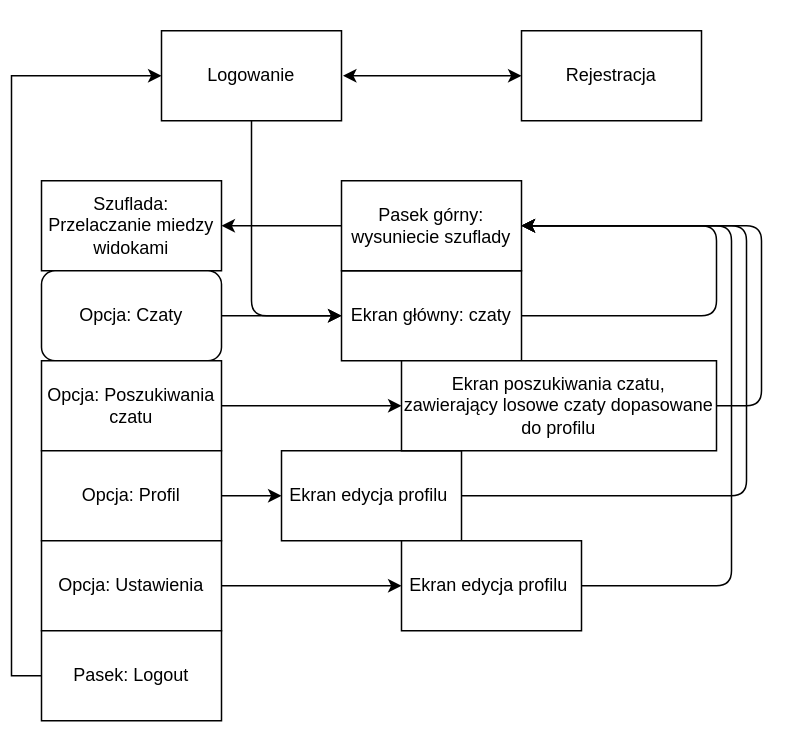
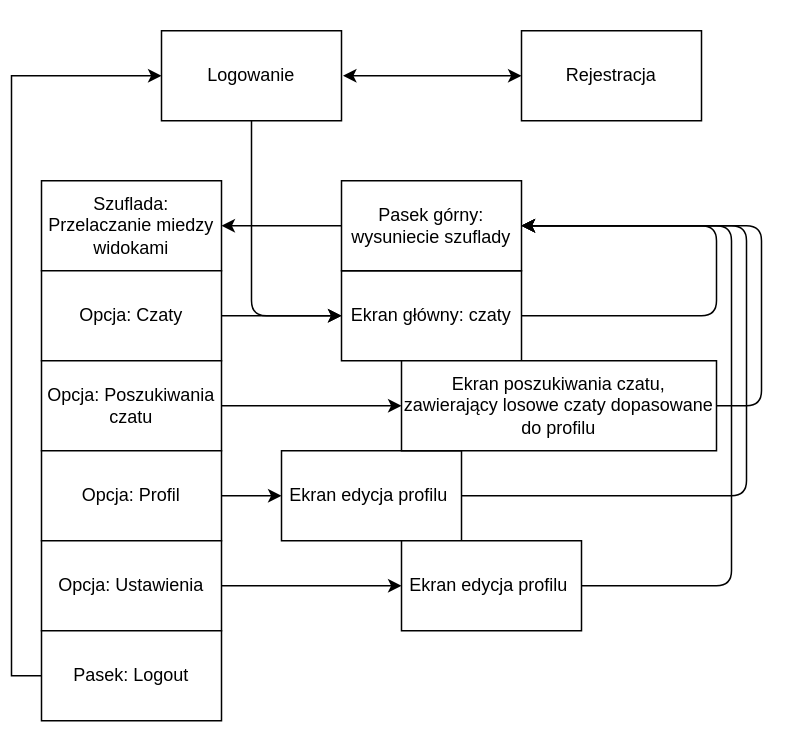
node "Opcja: Czaty": shape rounded rectangle -> rectangle
